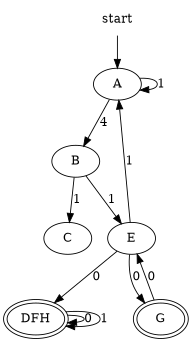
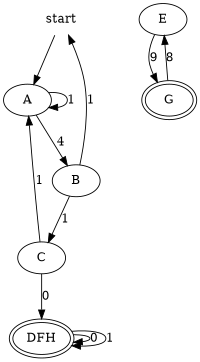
edge "E" -> "A": now "C" -> "A"
edge "B" -> "E": now "B" -> "start"
edge "E" -> "DFH": now "C" -> "DFH"
edge "E" -> "G": label "0" -> "9"
edge "G" -> "E": label "0" -> "8"
